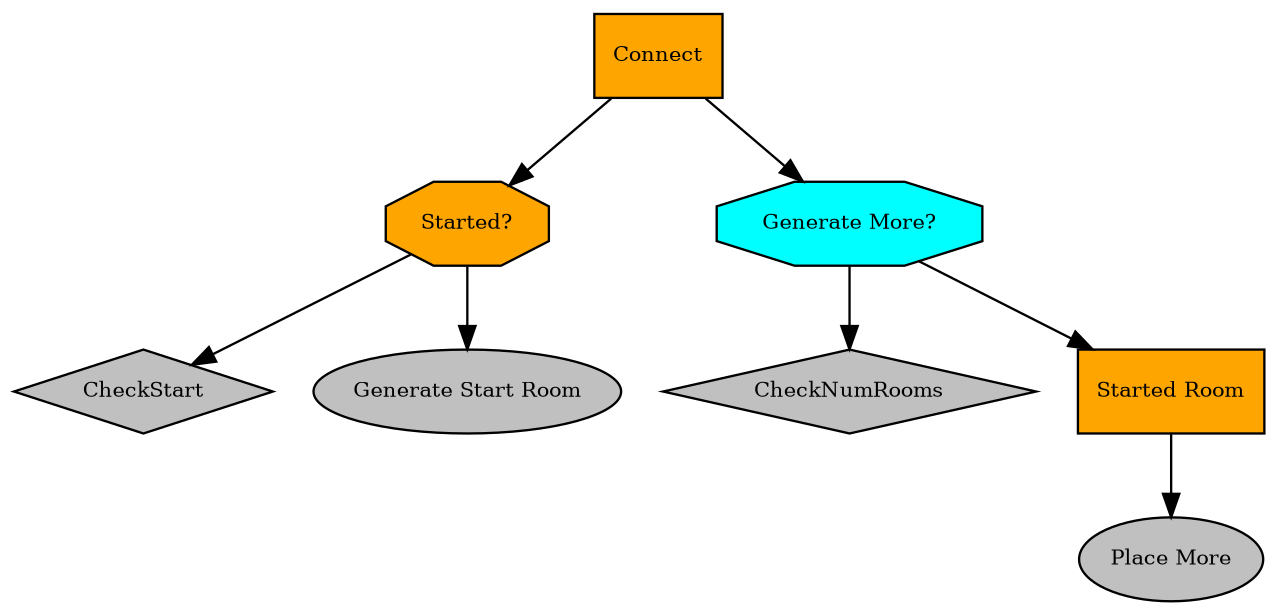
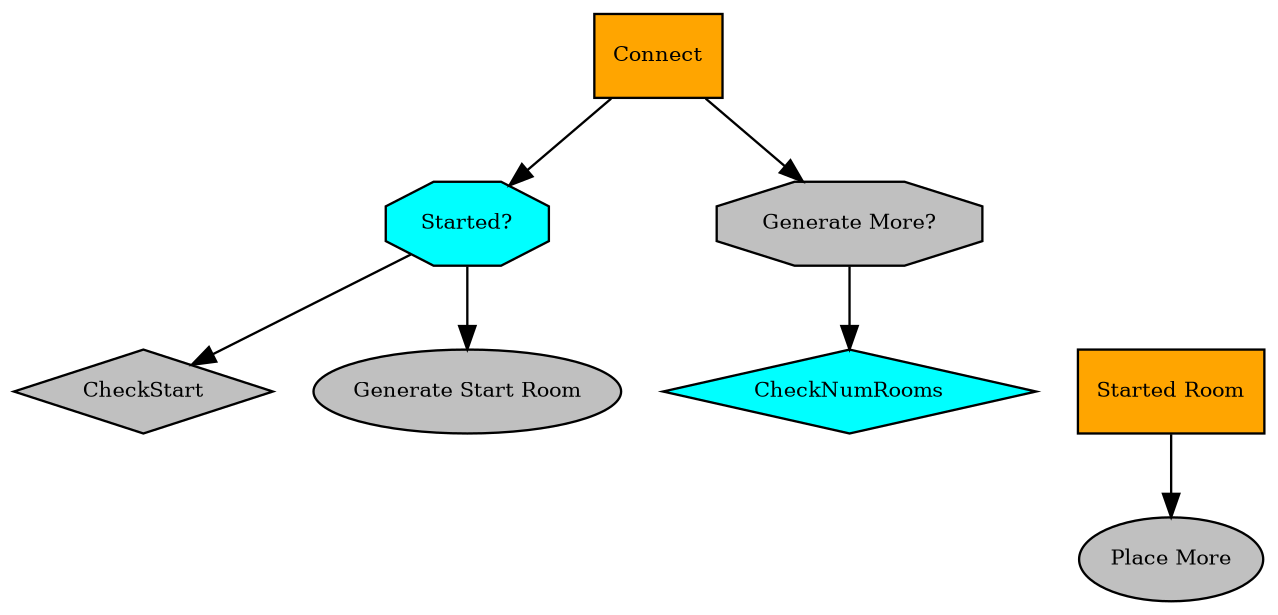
node "Started?": fillcolor orange -> cyan
node "Generate More?": fillcolor cyan -> gray
edge "Generate More?" -> "Started Room": removed
node "CheckNumRooms": fillcolor gray -> cyan
